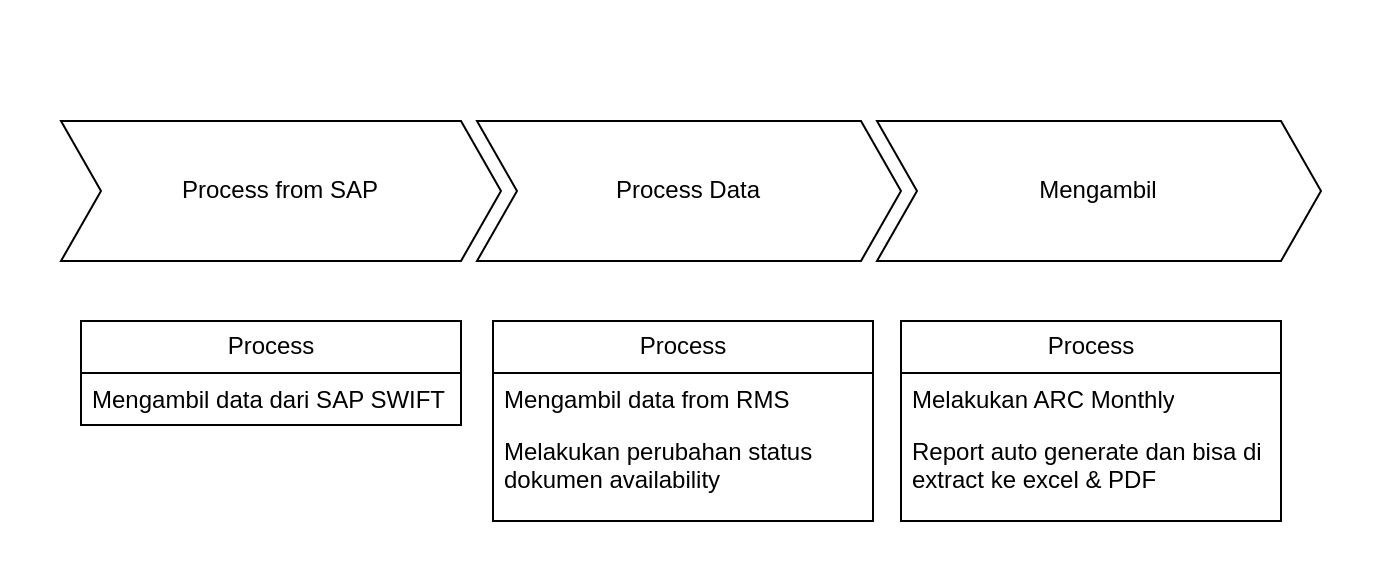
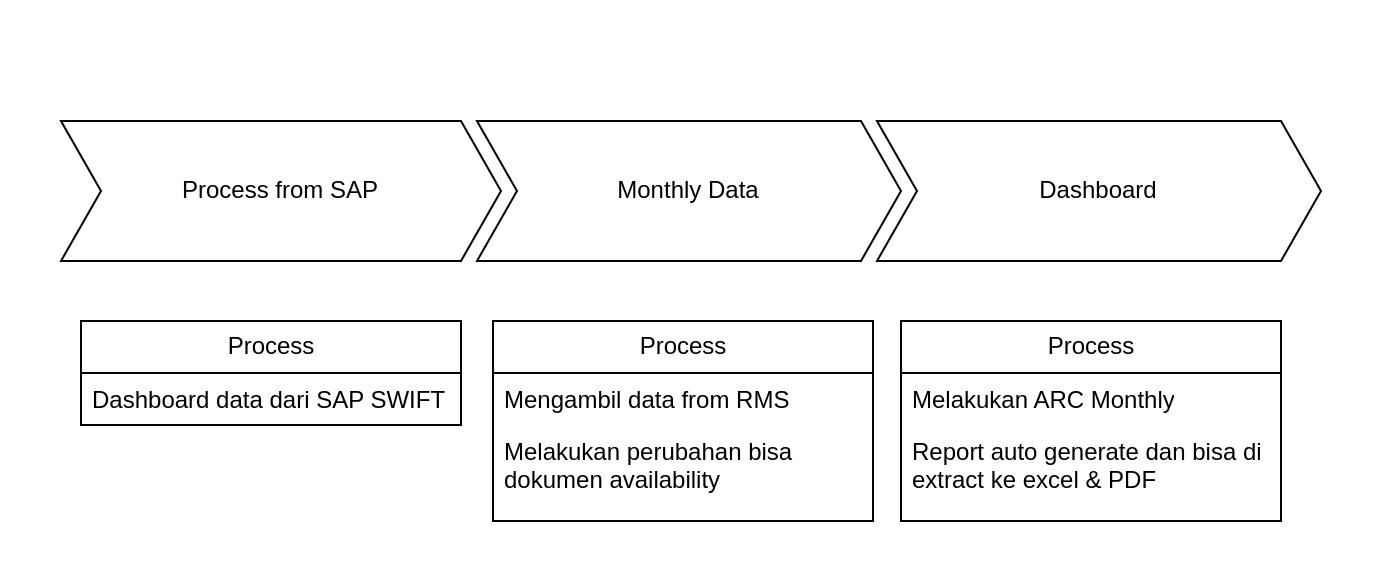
node "Process Data": label "Process Data" -> "Monthly Data"
node "Mengambil": label "Mengambil" -> "Dashboard"
node "Mengambil data dari SAP SWIFT": label "Mengambil data dari SAP SWIFT" -> "Dashboard data dari SAP SWIFT"
node "Melakukan perubahan status dokumen availability": label "Melakukan perubahan status dokumen availability" -> "Melakukan perubahan bisa dokumen availability"
